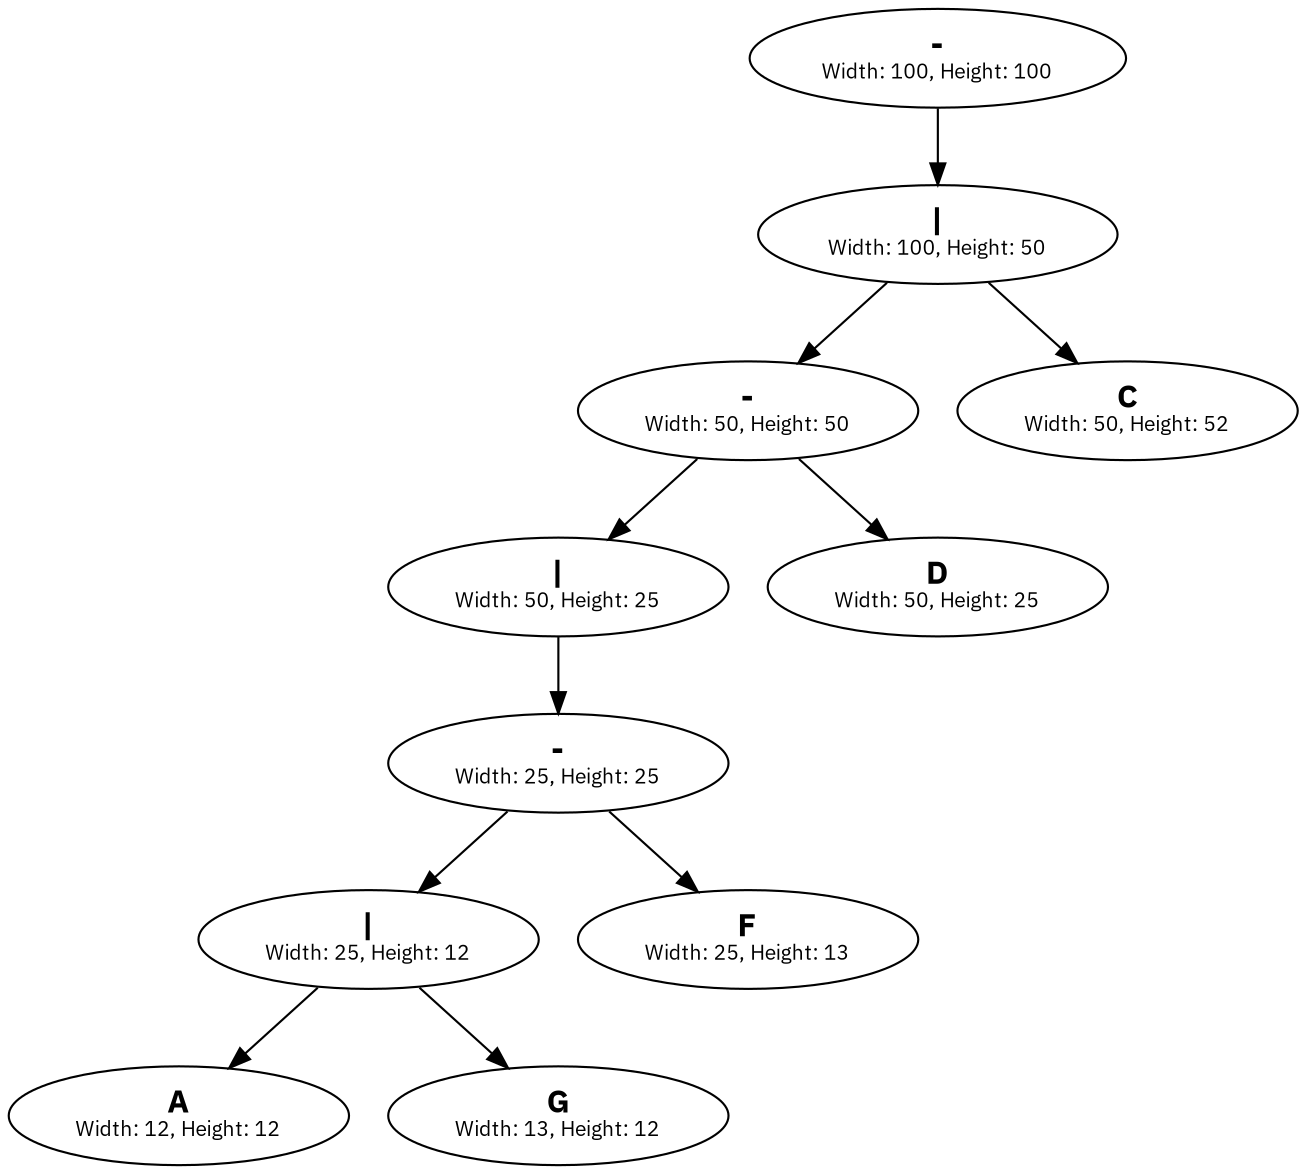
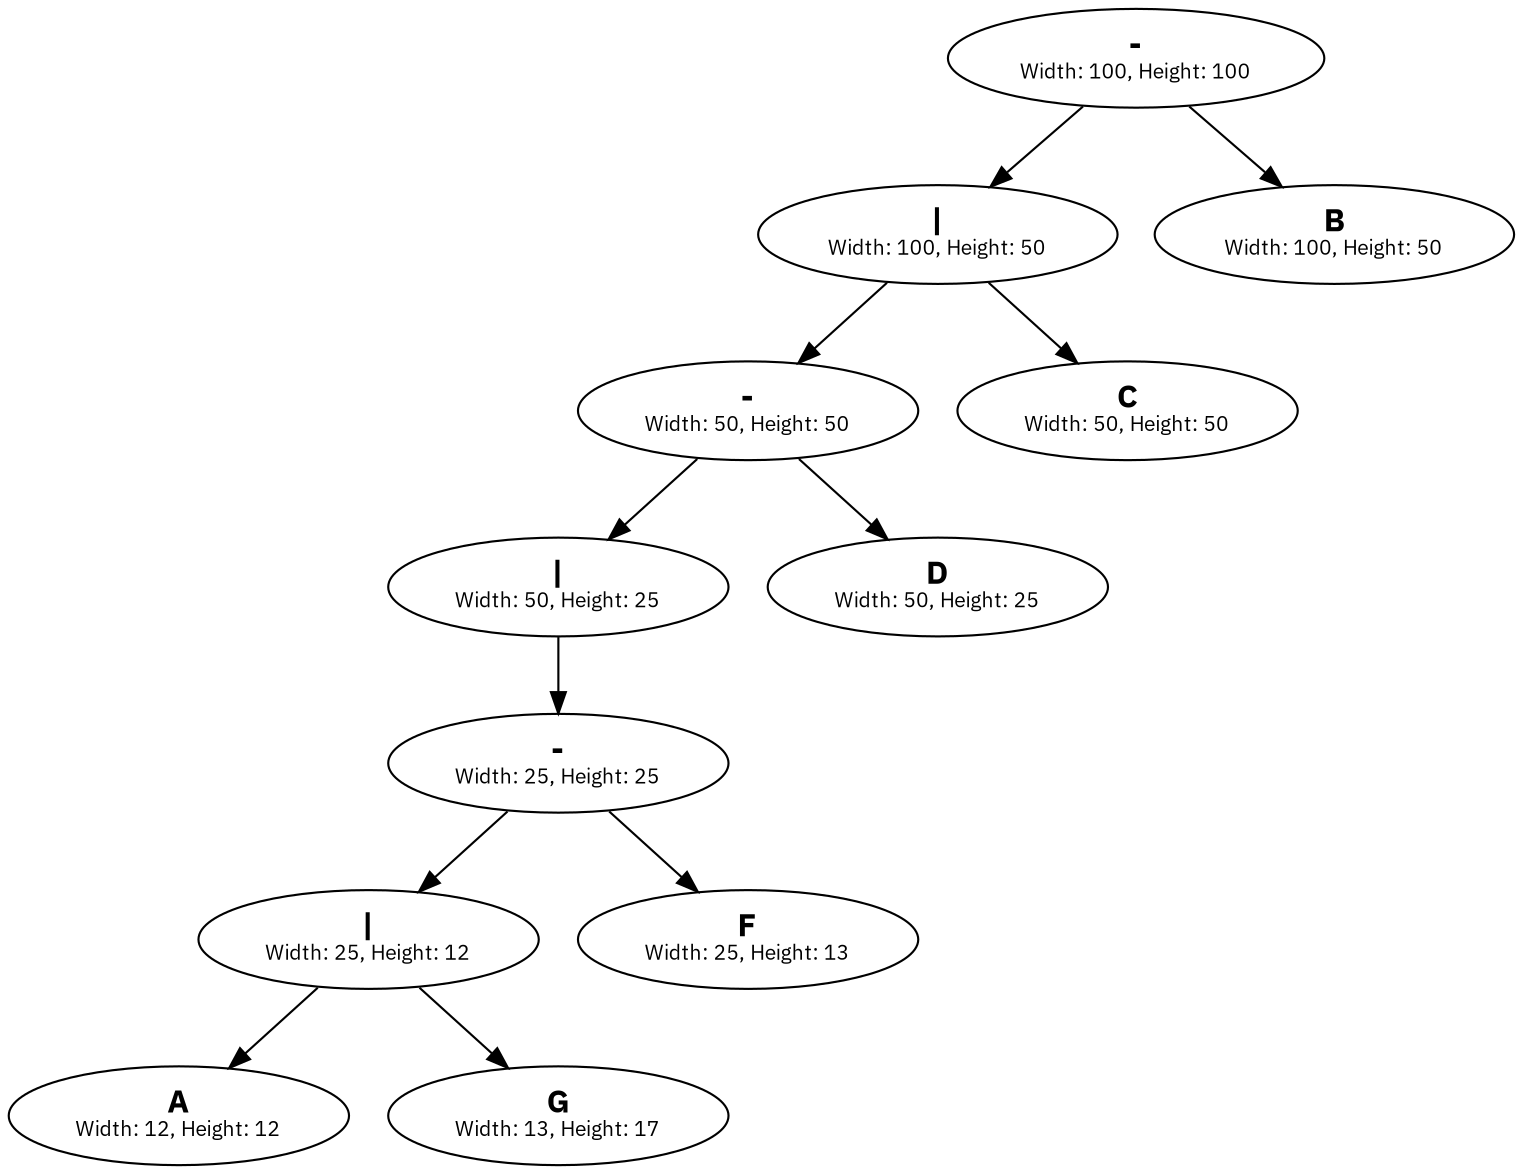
node "B": added
node "C": text "Width: 50, Height: 52" -> "Width: 50, Height: 50"
node "G": text "Width: 13, Height: 12" -> "Width: 13, Height: 17"
